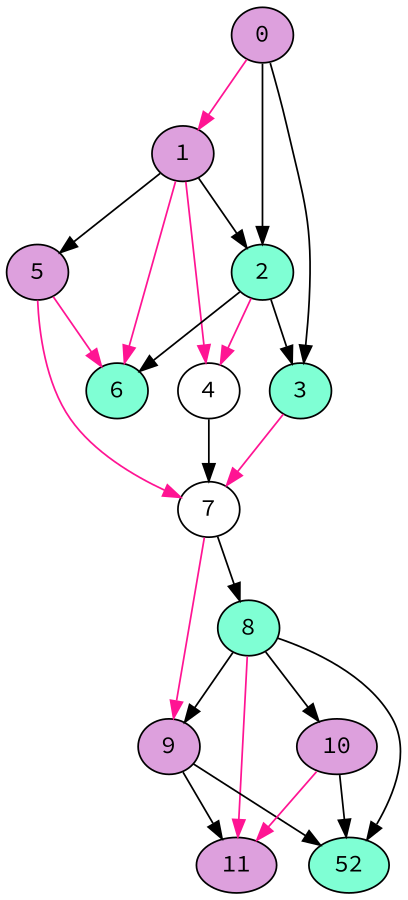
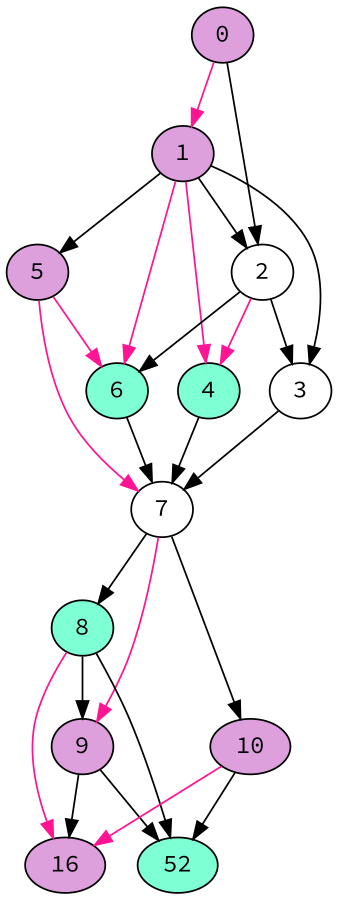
edge "0" -> "3": now "1" -> "3"
node "2": fillcolor aquamarine -> white
node "4": fillcolor white -> aquamarine
node "3": fillcolor aquamarine -> white
edge "6" -> "7": added
edge "3" -> "7": color deeppink -> black
edge "8" -> "10": now "7" -> "10"
node "11": label "11" -> "16"
